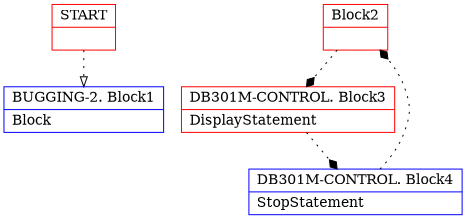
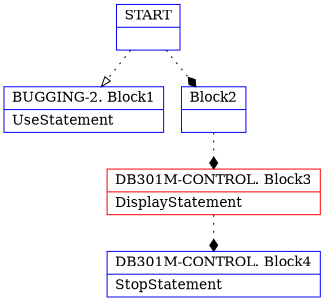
node "START": color red -> blue
node "Block2": color red -> blue
edge "DB301M-CONTROL. Block4" -> "Block2": now "START" -> "Block2"
node "BUGGING-2. Block1": text "Block" -> "UseStatement"
